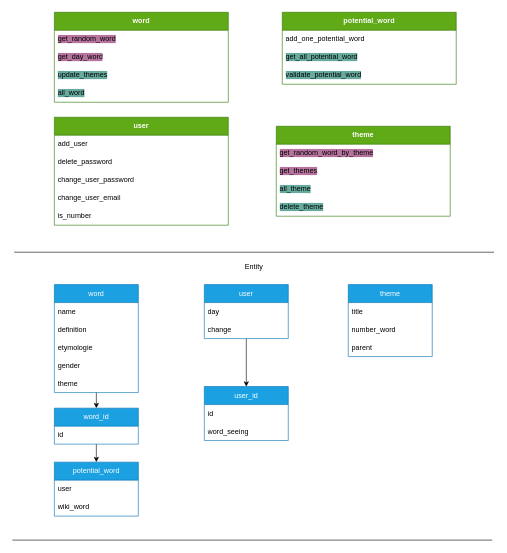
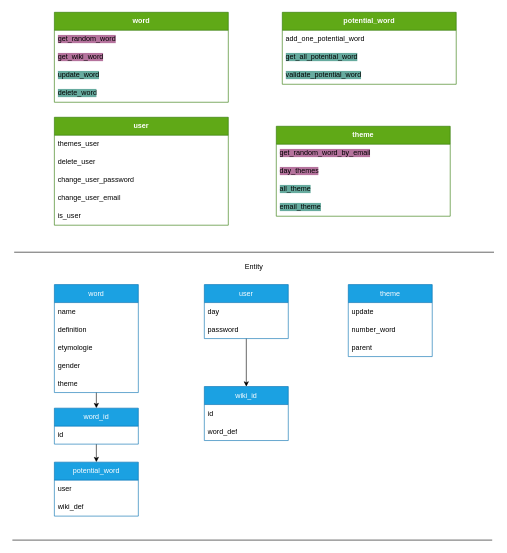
node "get_day_word": label "get_day_word" -> "get_wiki_word"
node "update_themes": label "update_themes" -> "update_word"
node "all_word": label "all_word" -> "delete_word"
node "add_user": label "add_user" -> "themes_user"
node "get_random_word_by_theme": label "get_random_word_by_theme" -> "get_random_word_by_email"
node "delete_password": label "delete_password" -> "delete_user"
node "get_themes": label "get_themes" -> "day_themes"
node "delete_theme": label "delete_theme" -> "email_theme"
node "is_number": label "is_number" -> "is_user"
node "title": label "title" -> "update"
node "change": label "change" -> "password"
node "user_id": label "user_id" -> "wiki_id"
node "word_seeing": label "word_seeing" -> "word_def"
node "wiki_word": label "wiki_word" -> "wiki_def"
